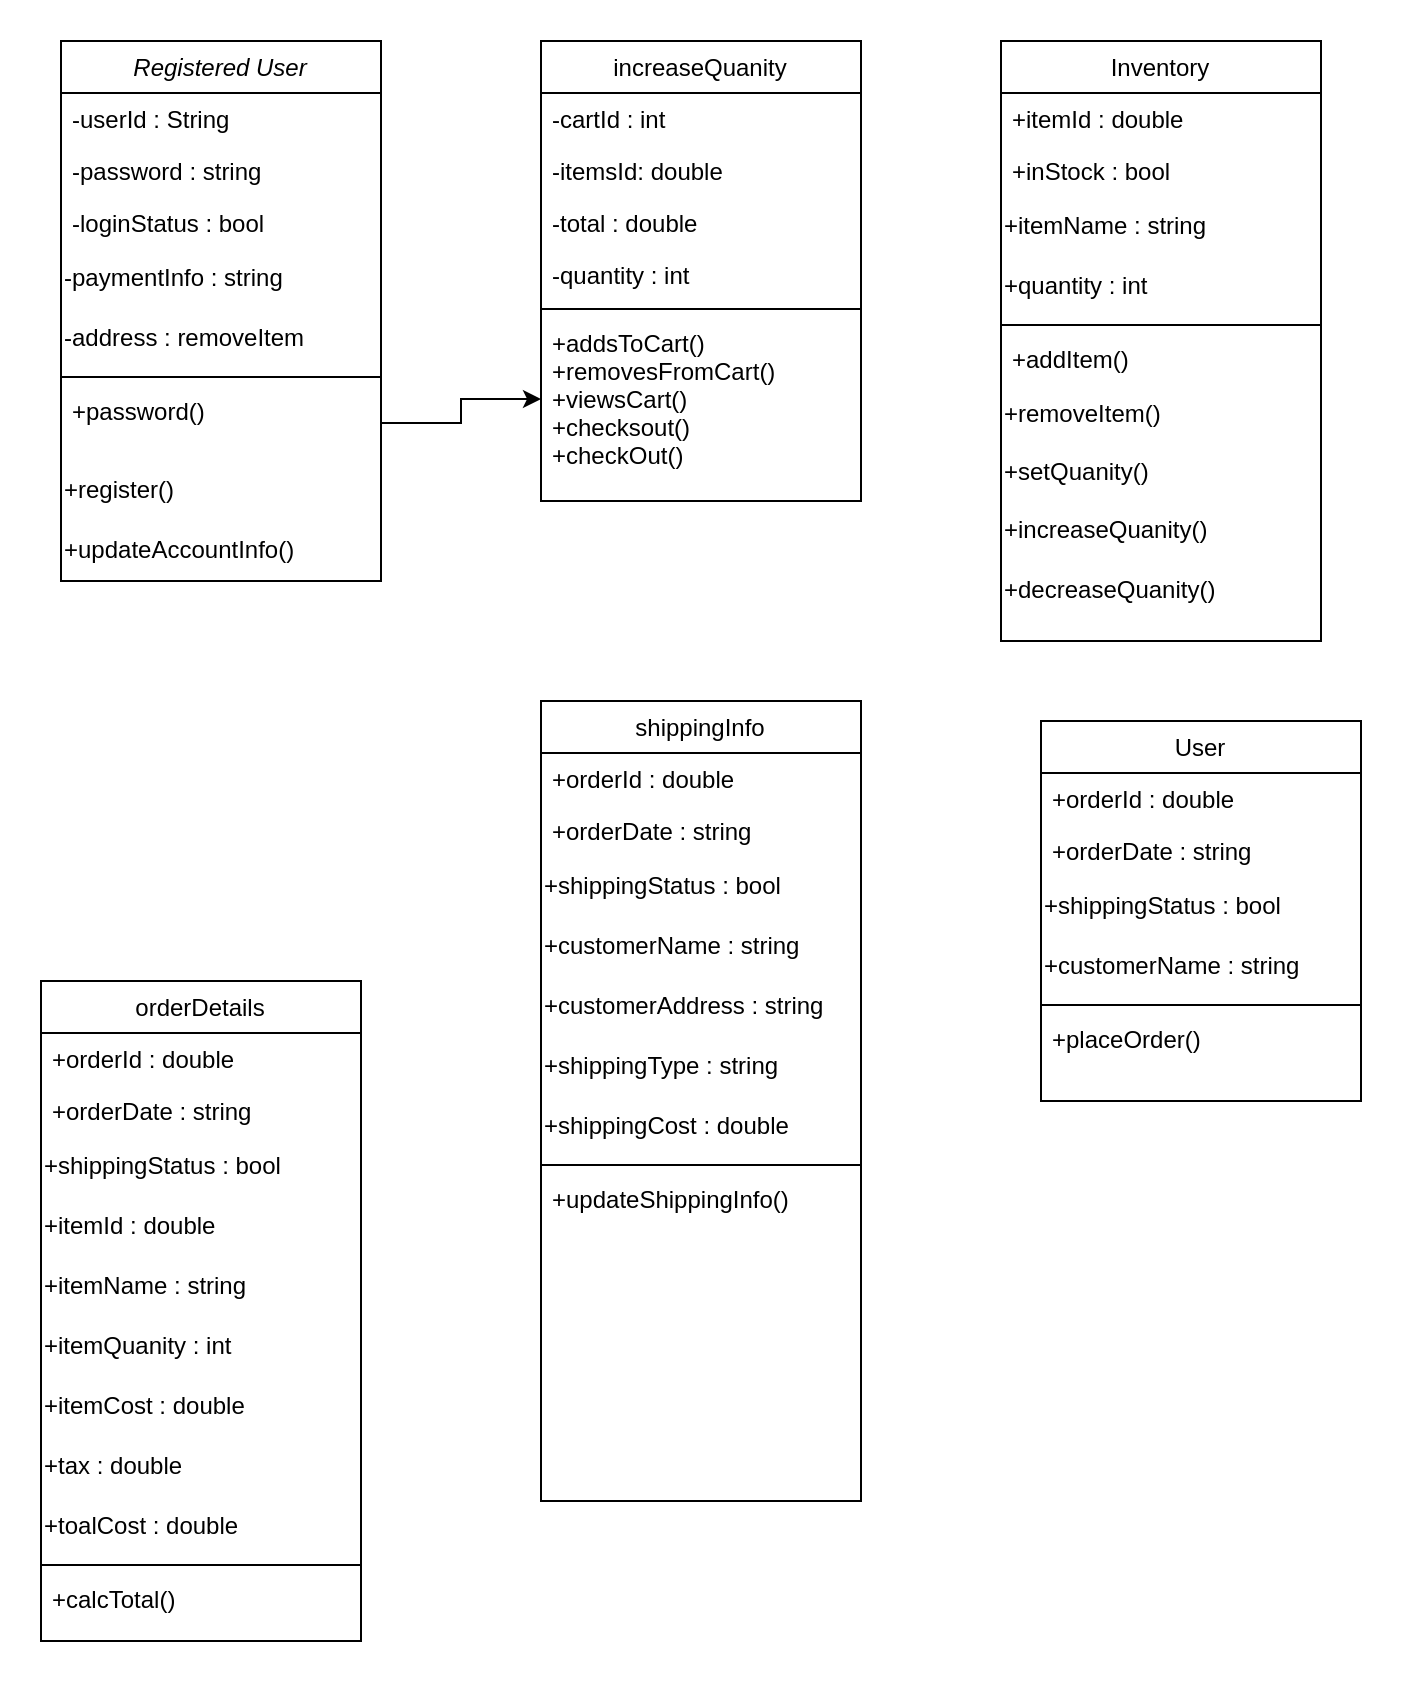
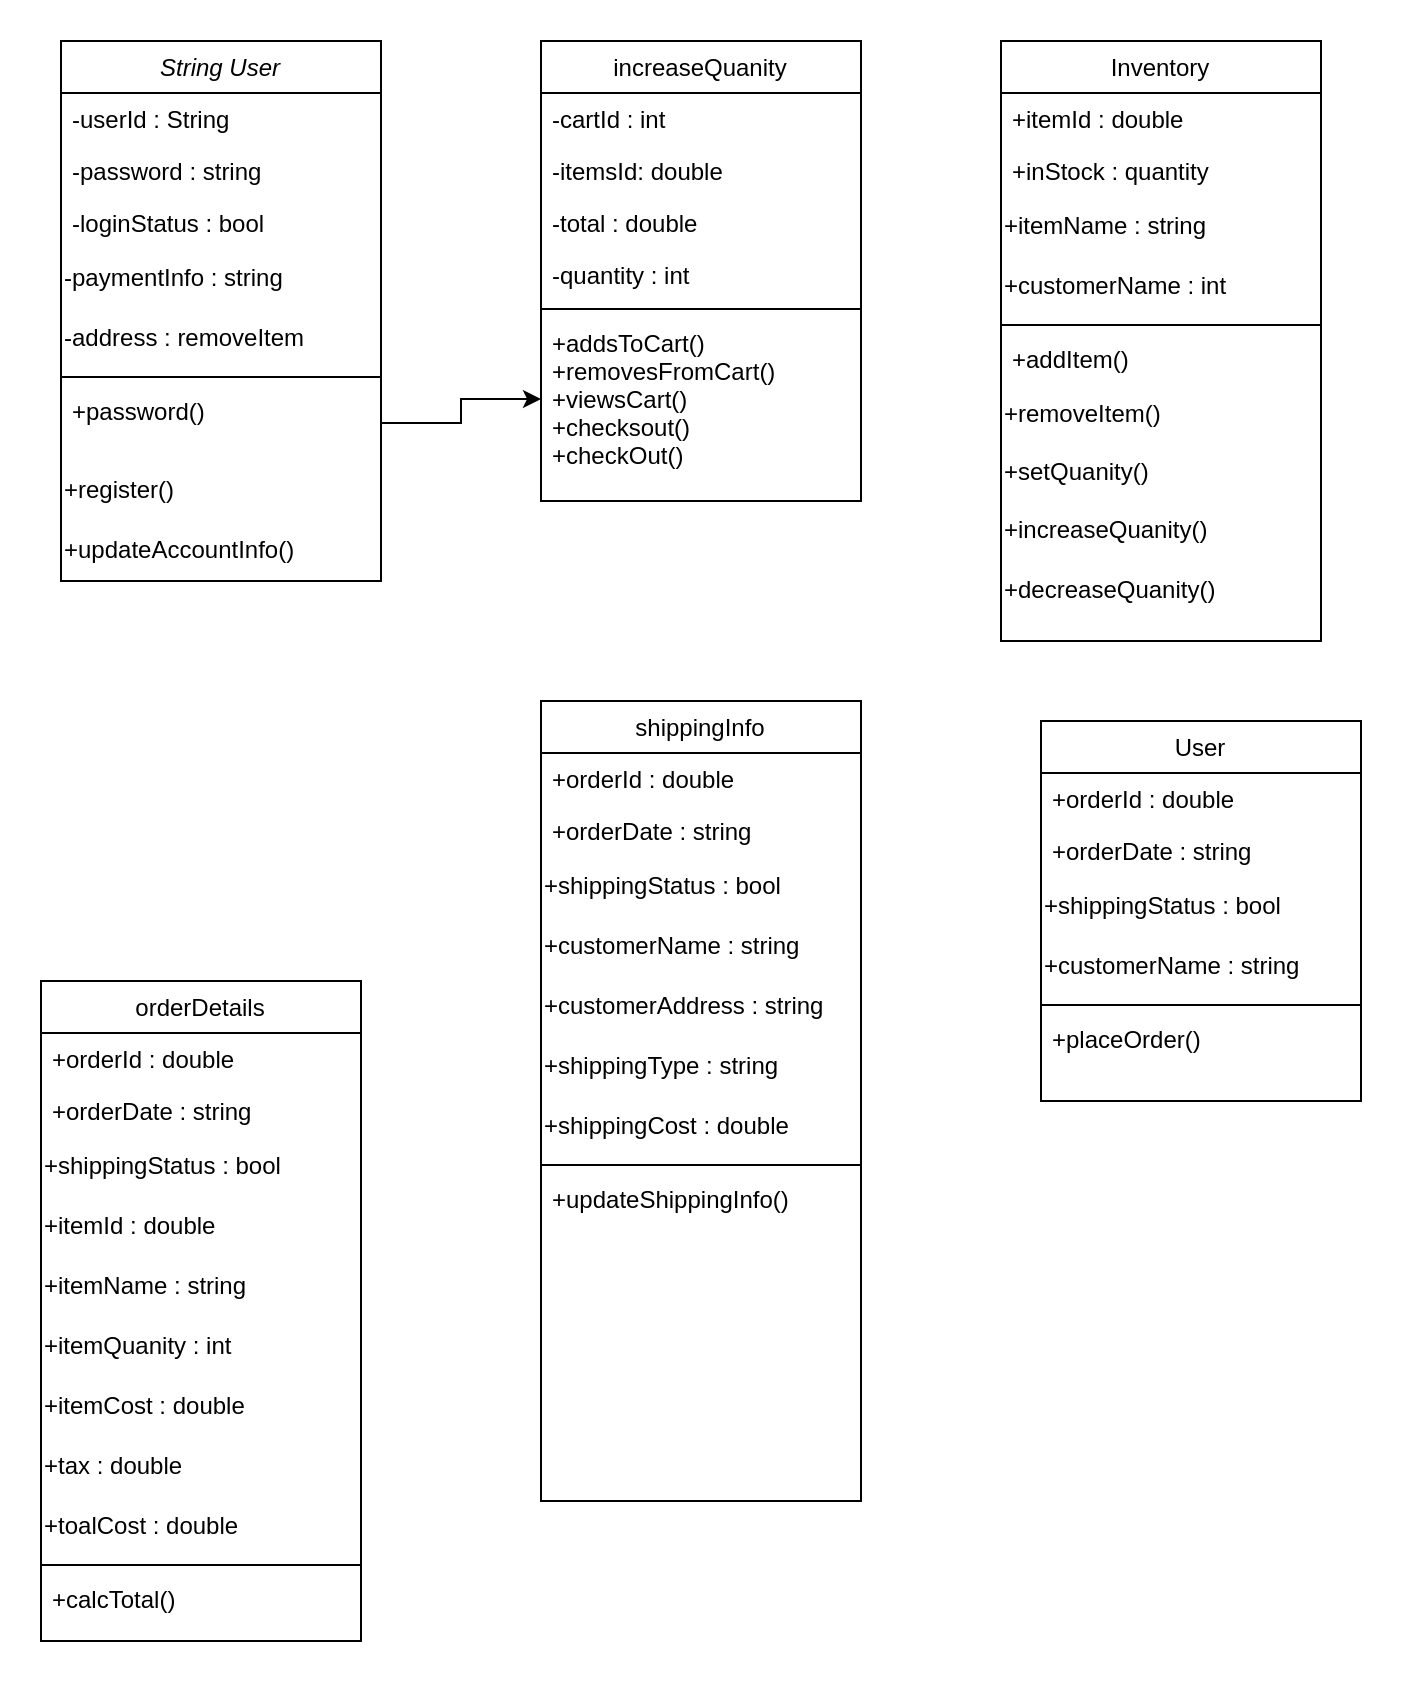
node "Registered User": label "Registered User" -> "String User"
node "+inStock : bool": label "+inStock : bool" -> "+inStock : quantity"
node "+quantity : int": label "+quantity : int" -> "+customerName : int"
